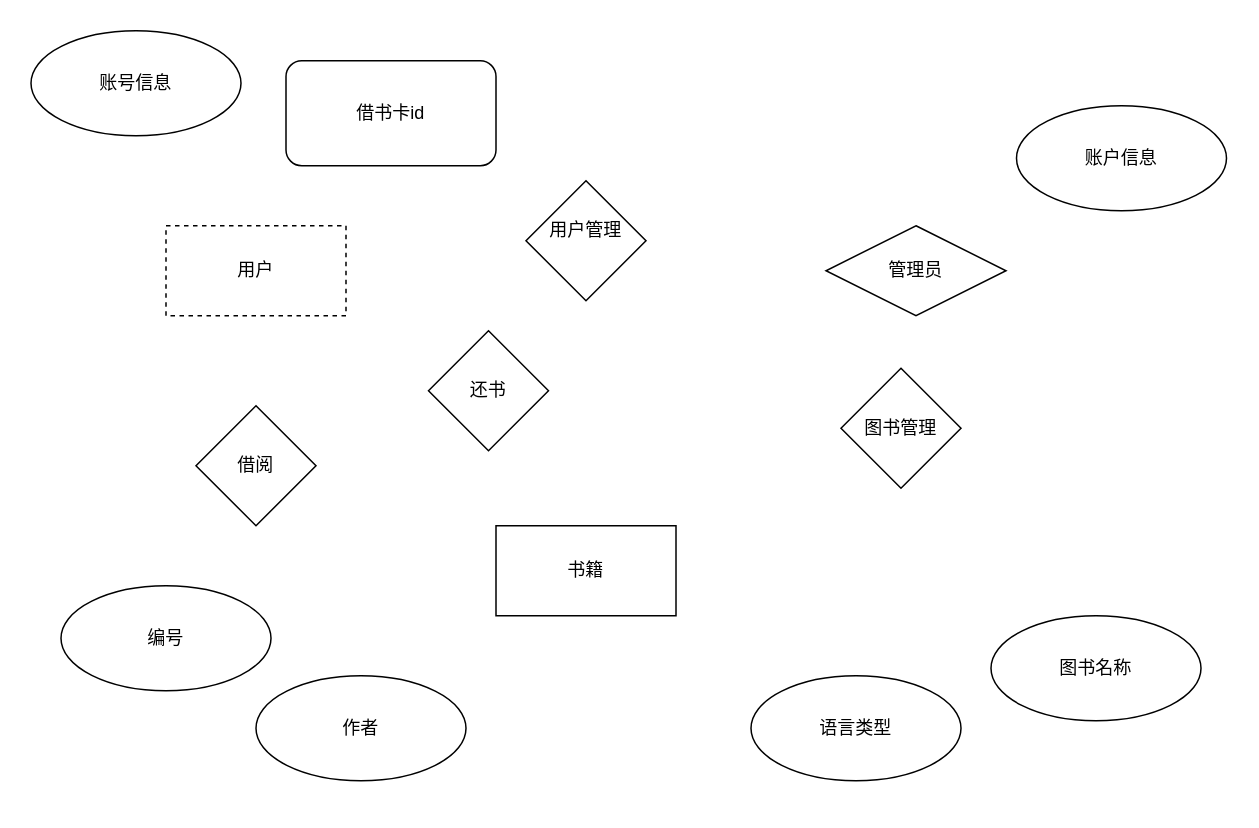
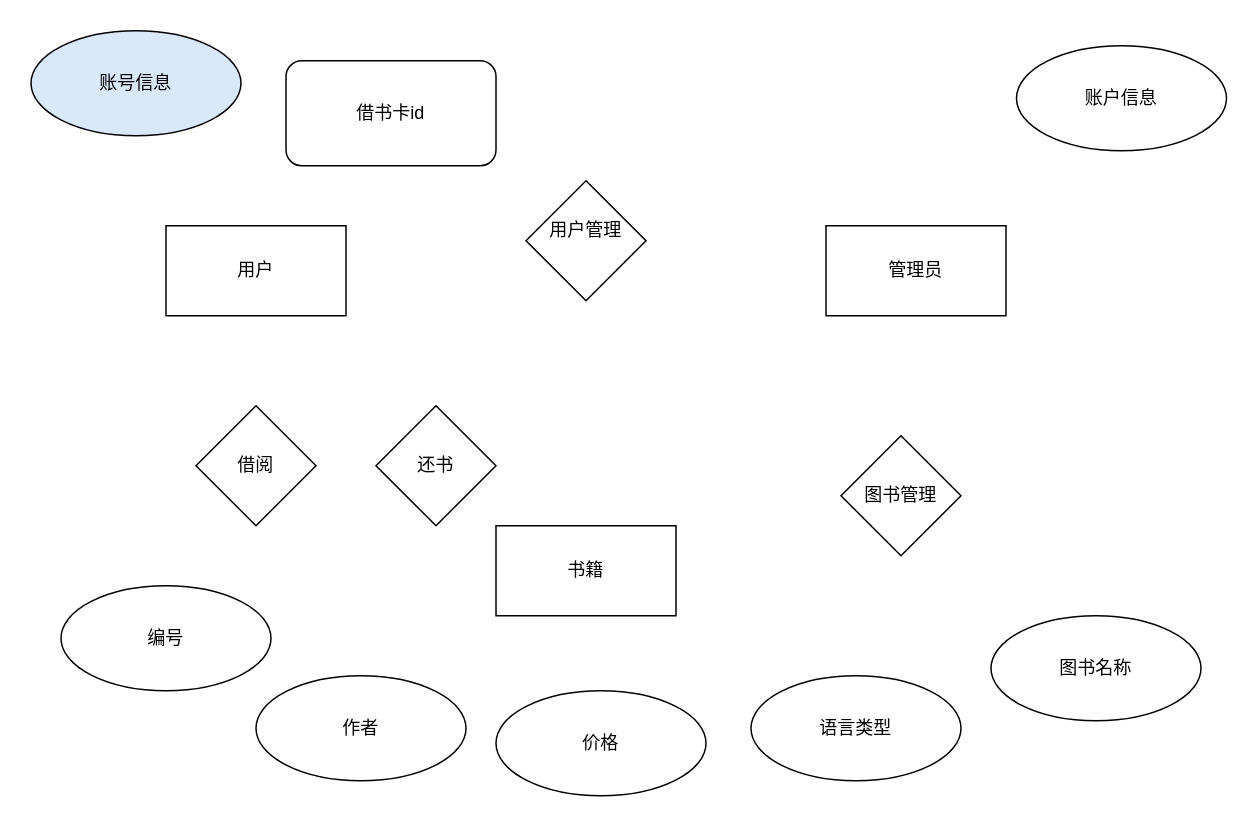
node "账号信息": fillcolor #ffffff -> #dae8fc
node "账户信息": moved (1121, 158) -> (1121, 98)
node "用户": style dashed -> solid
node "管理员": shape diamond -> rectangle
node "还书": moved (488, 391) -> (436, 466)
node "图书管理": moved (901, 428) -> (901, 496)
node "价格": added
